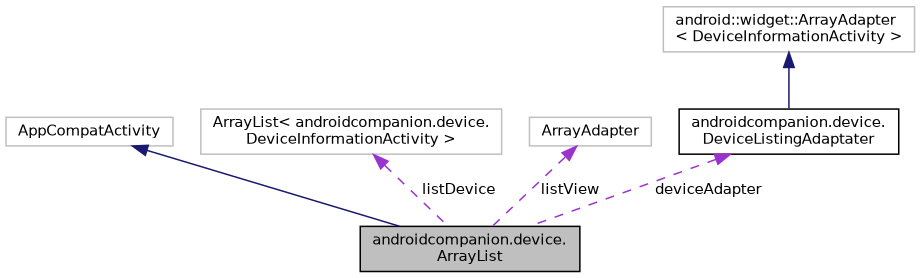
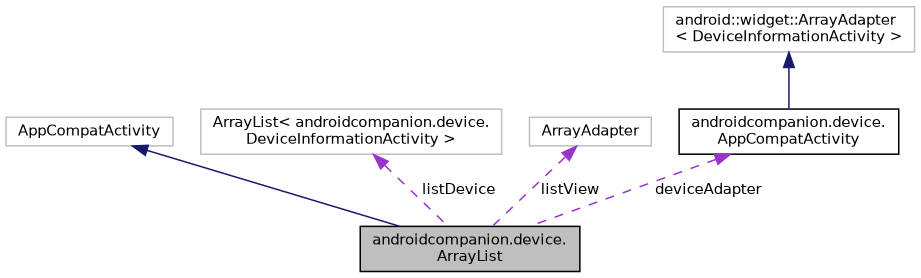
node "androidcompanion.device. DeviceListingAdaptater": label "androidcompanion.device. DeviceListingAdaptater" -> "androidcompanion.device. AppCompatActivity"
